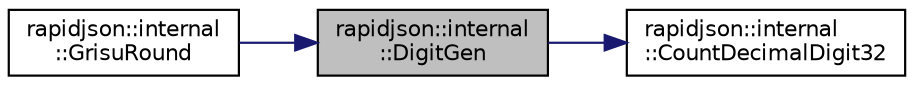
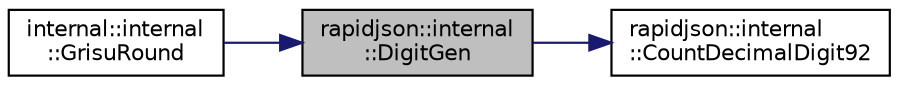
node "rapidjson::internal ::GrisuRound": label "rapidjson::internal ::GrisuRound" -> "internal::internal ::GrisuRound"
node "rapidjson::internal ::CountDecimalDigit32": label "rapidjson::internal ::CountDecimalDigit32" -> "rapidjson::internal ::CountDecimalDigit92"
